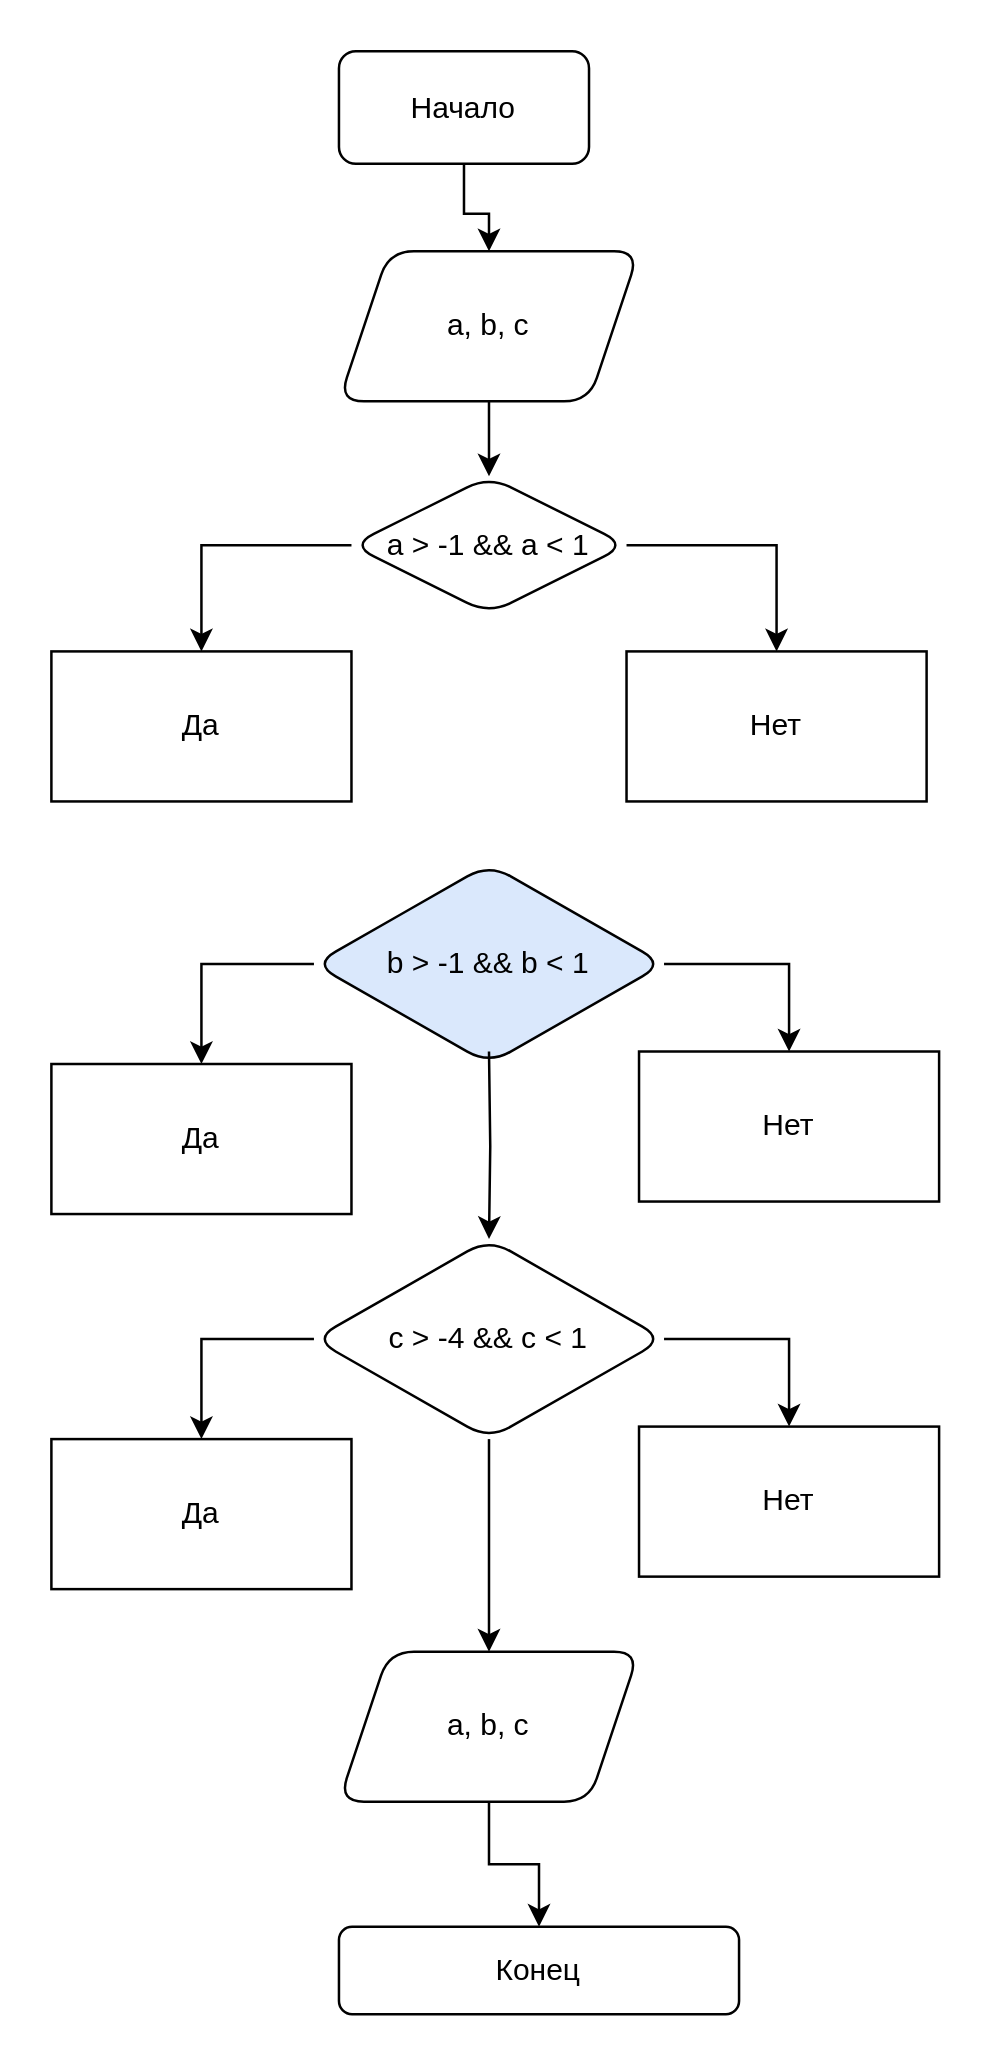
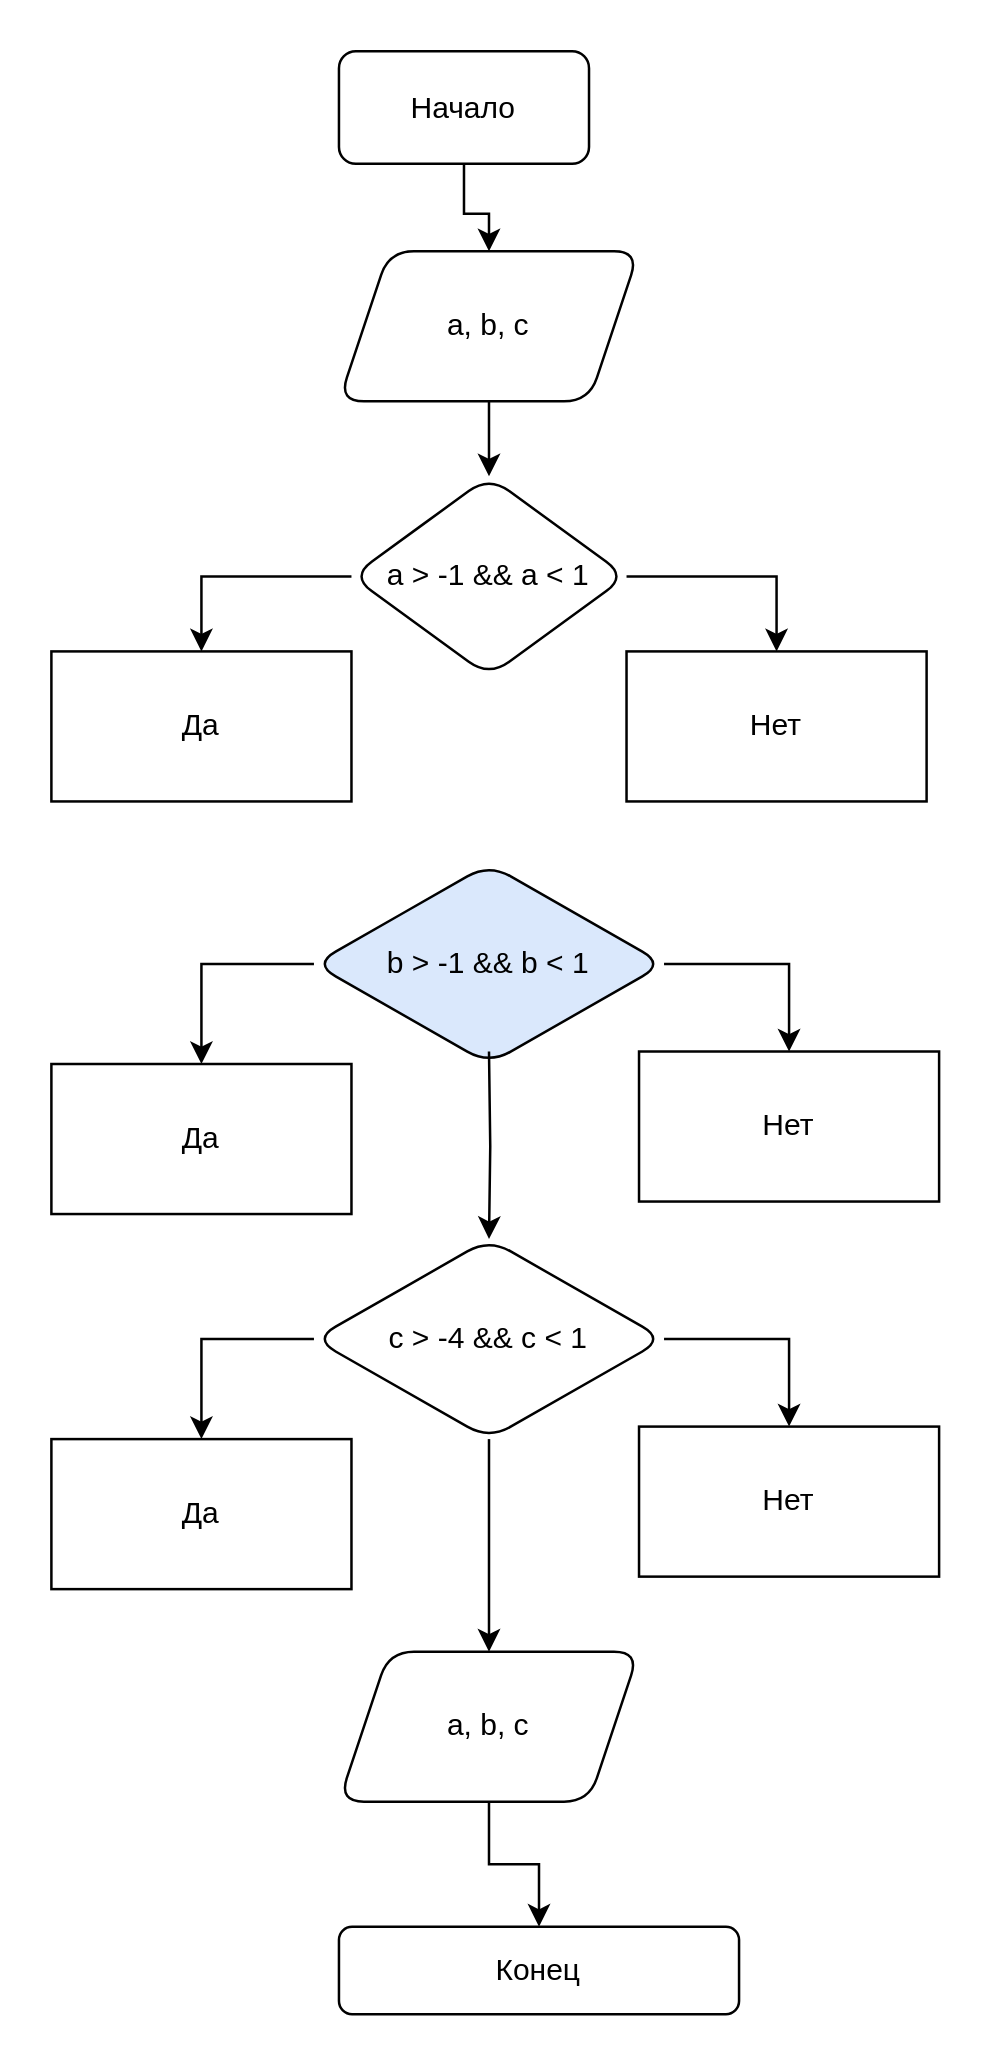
node "a > -1 && a < 1": size 275x138 -> 275x200
